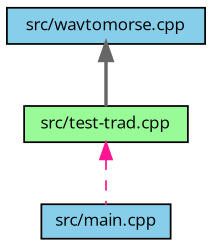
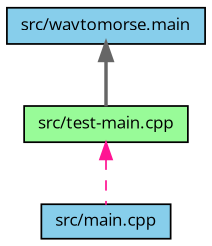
node "src/wavtomorse.cpp": label "src/wavtomorse.cpp" -> "src/wavtomorse.main"
node "src/test-trad.cpp": label "src/test-trad.cpp" -> "src/test-main.cpp"
